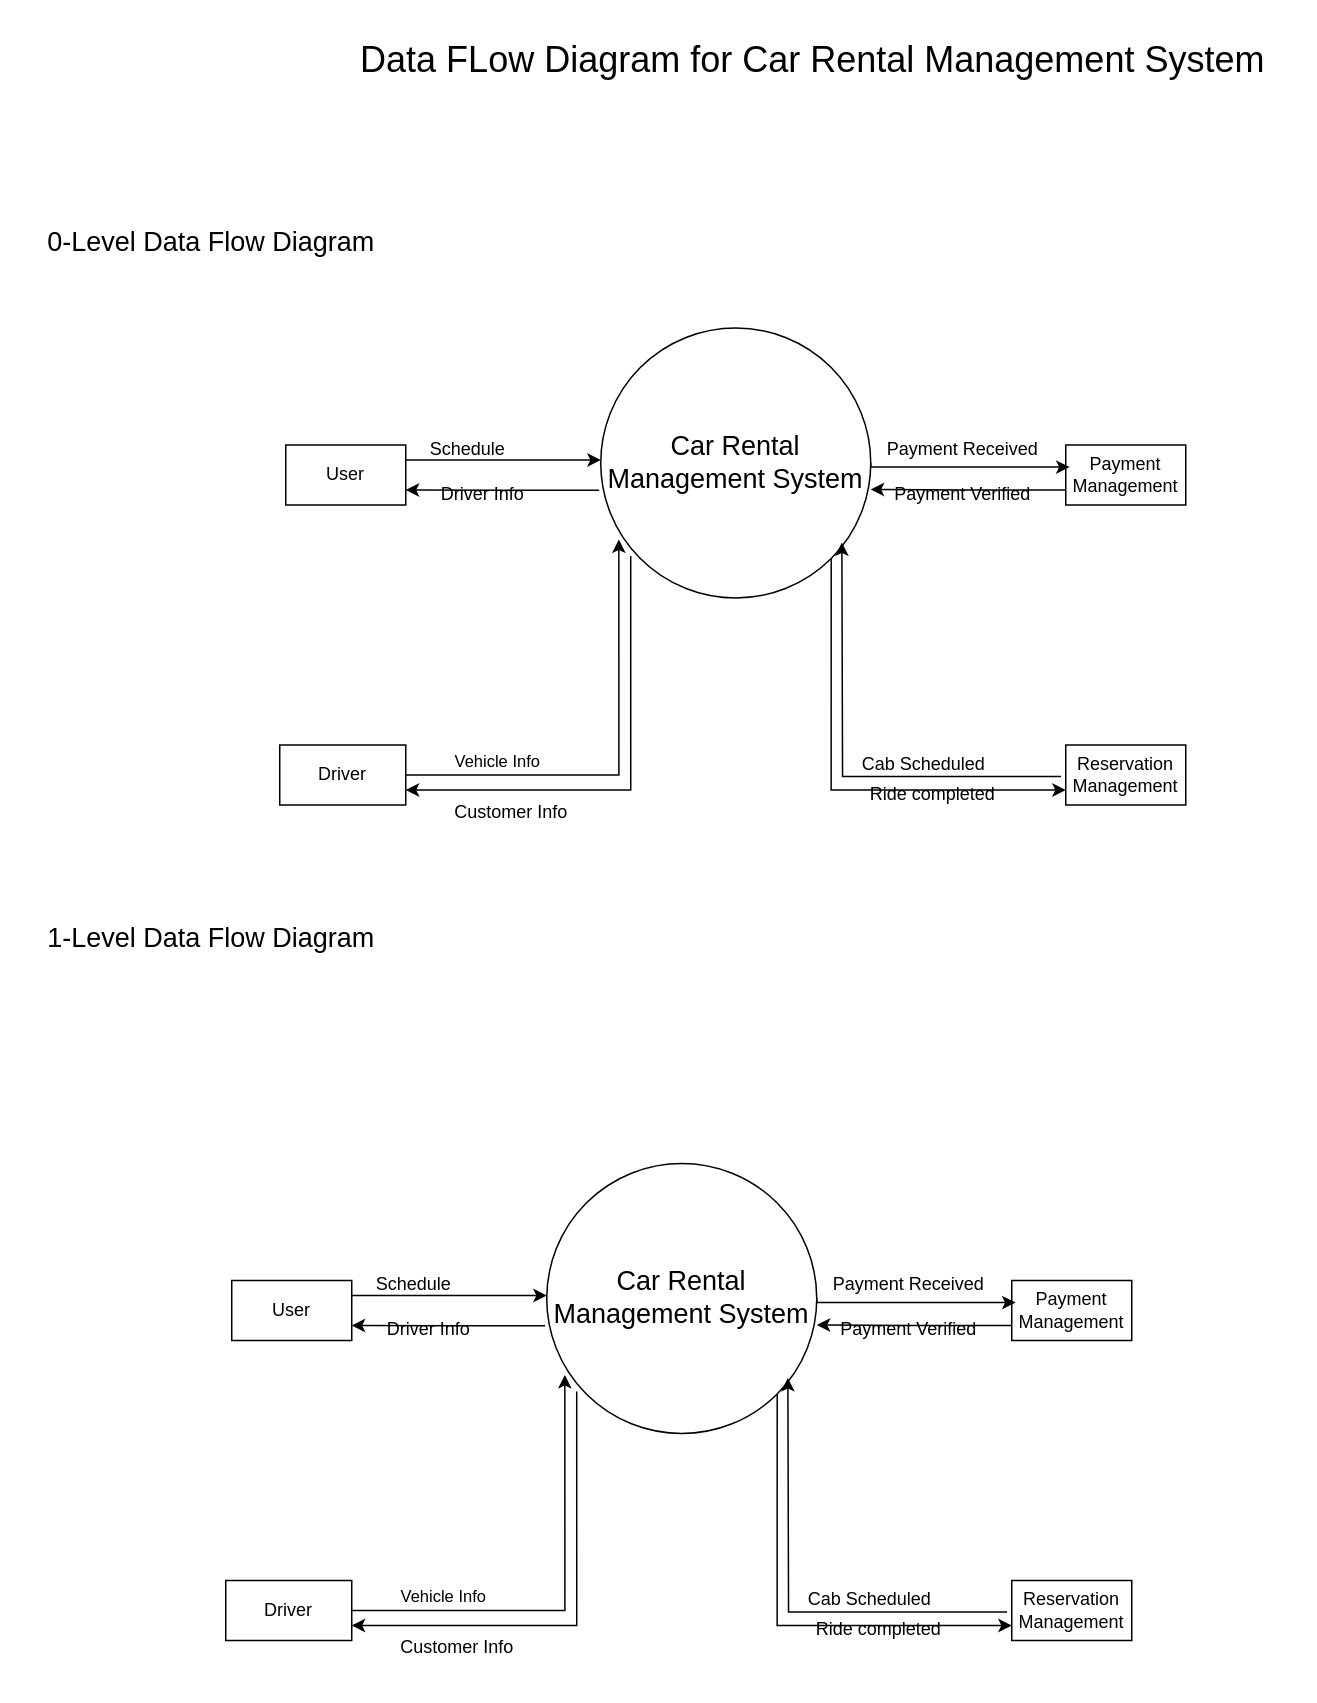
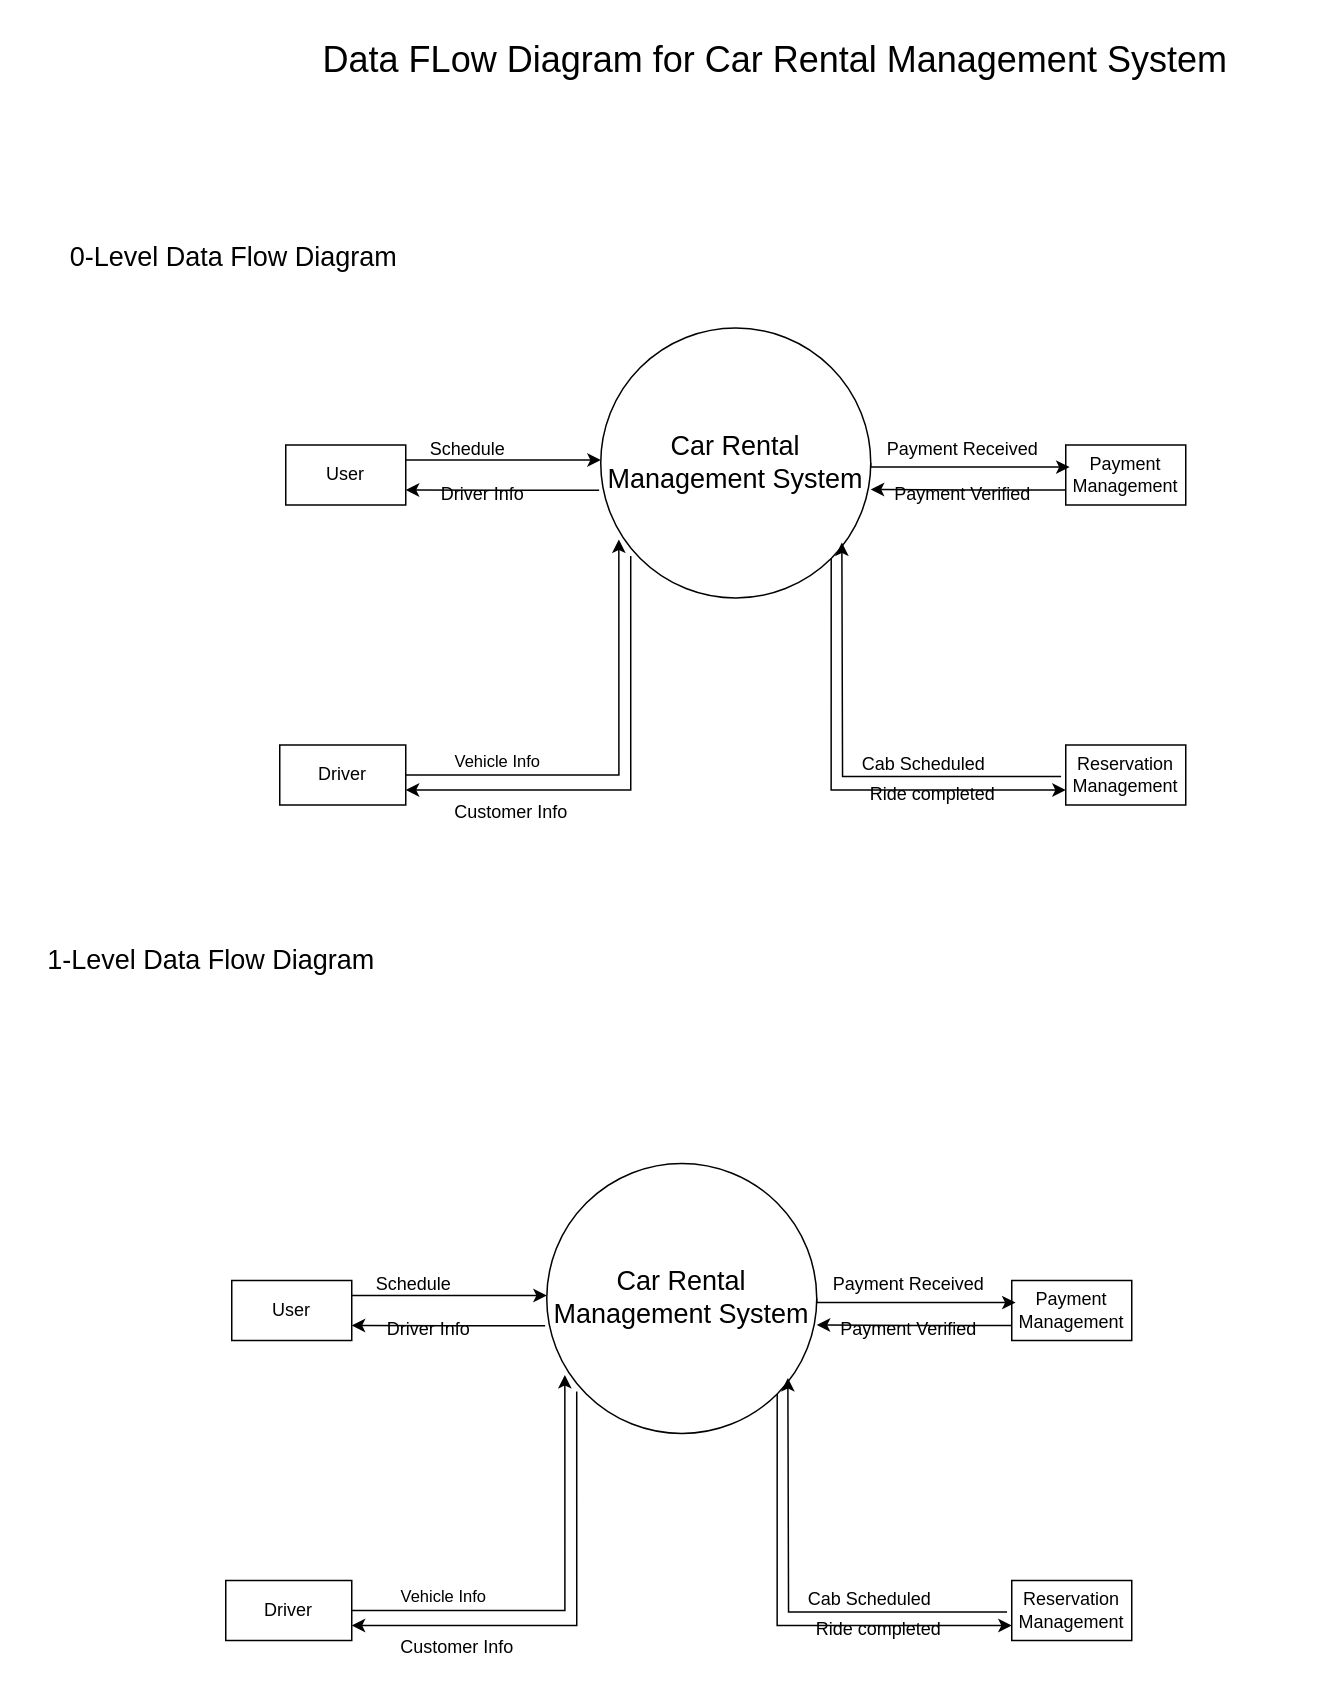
node "Data FLow Diagram for Car Rental Management System": moved (812, 61) -> (775, 61)
node "0-Level Data Flow Diagram": moved (211, 242) -> (233, 257)
node "1-Level Data Flow Diagram": moved (211, 953) -> (211, 976)
